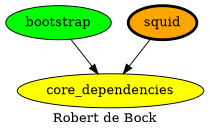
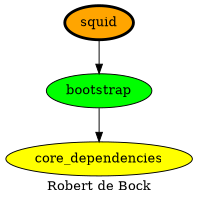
edge "squid" -> "core_dependencies": now "squid" -> "bootstrap"
